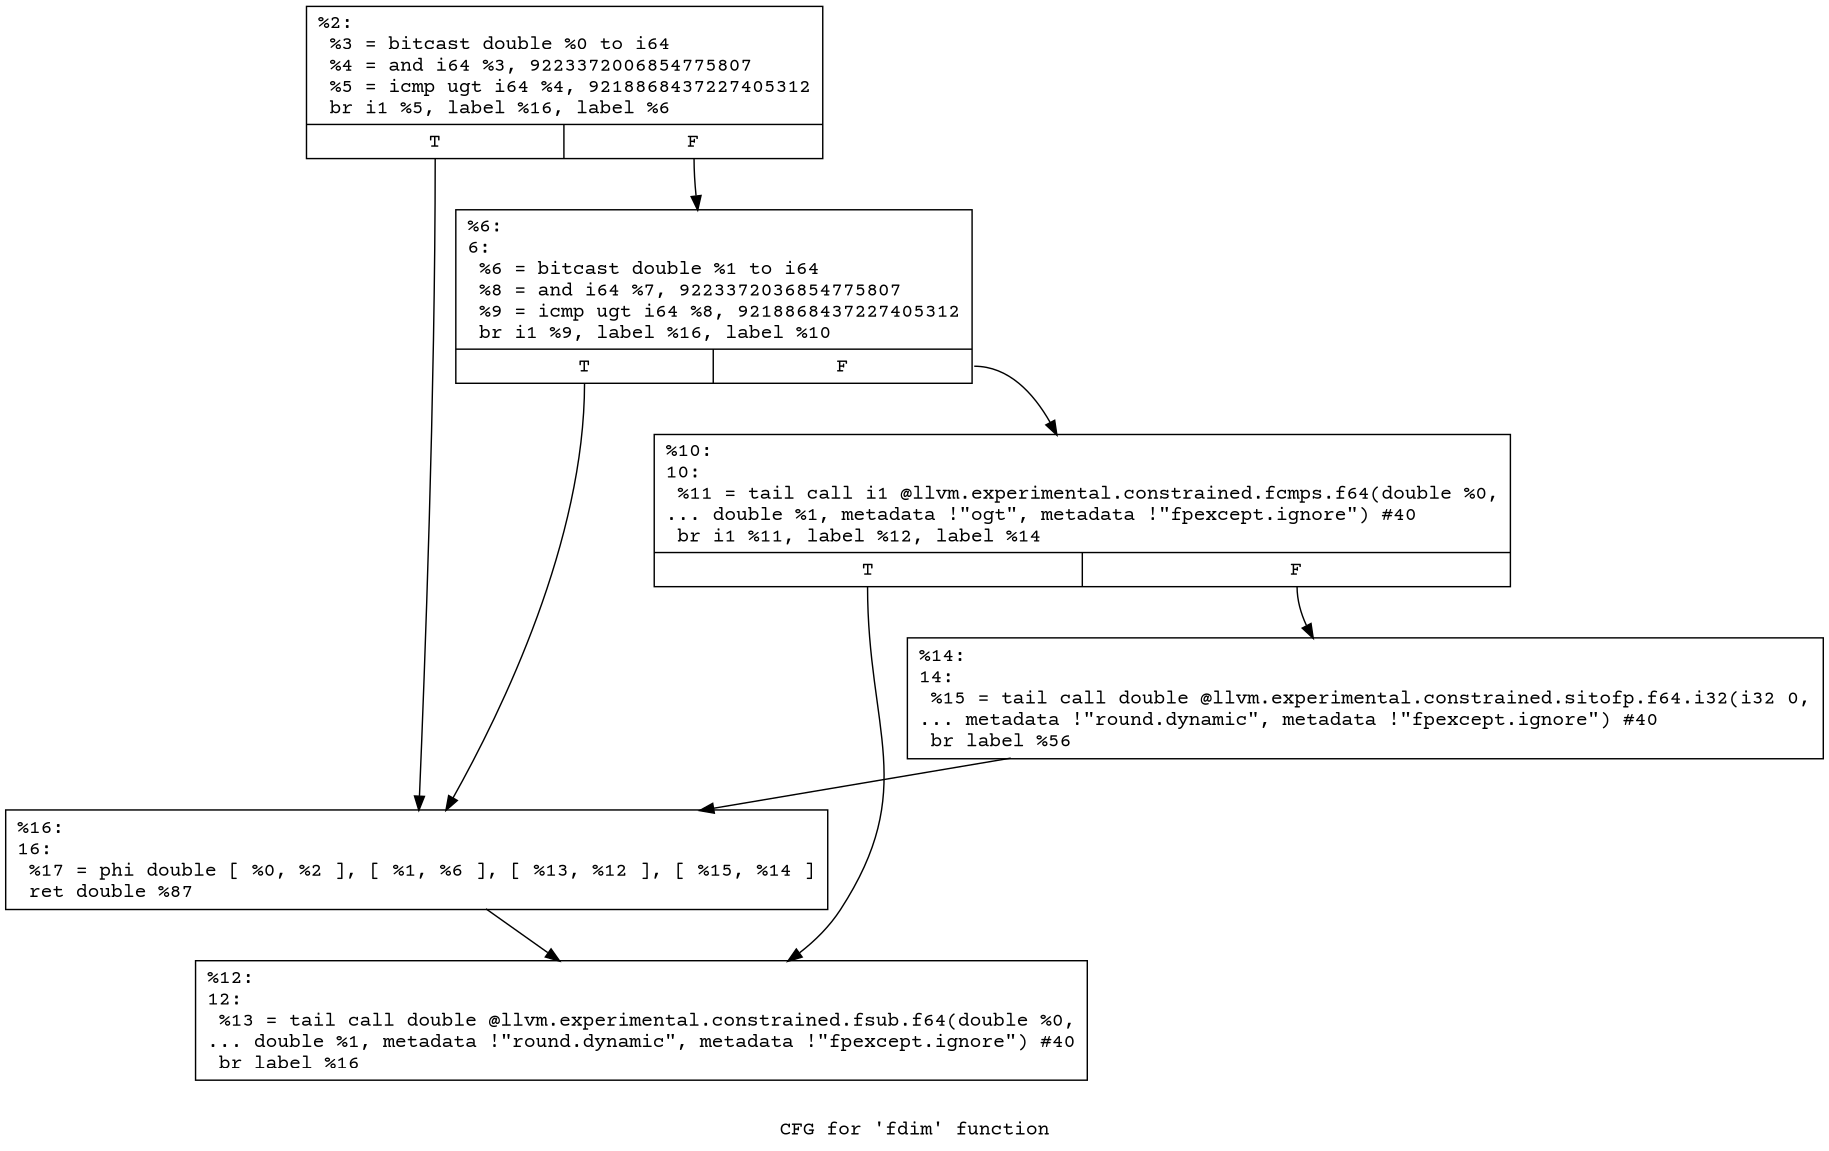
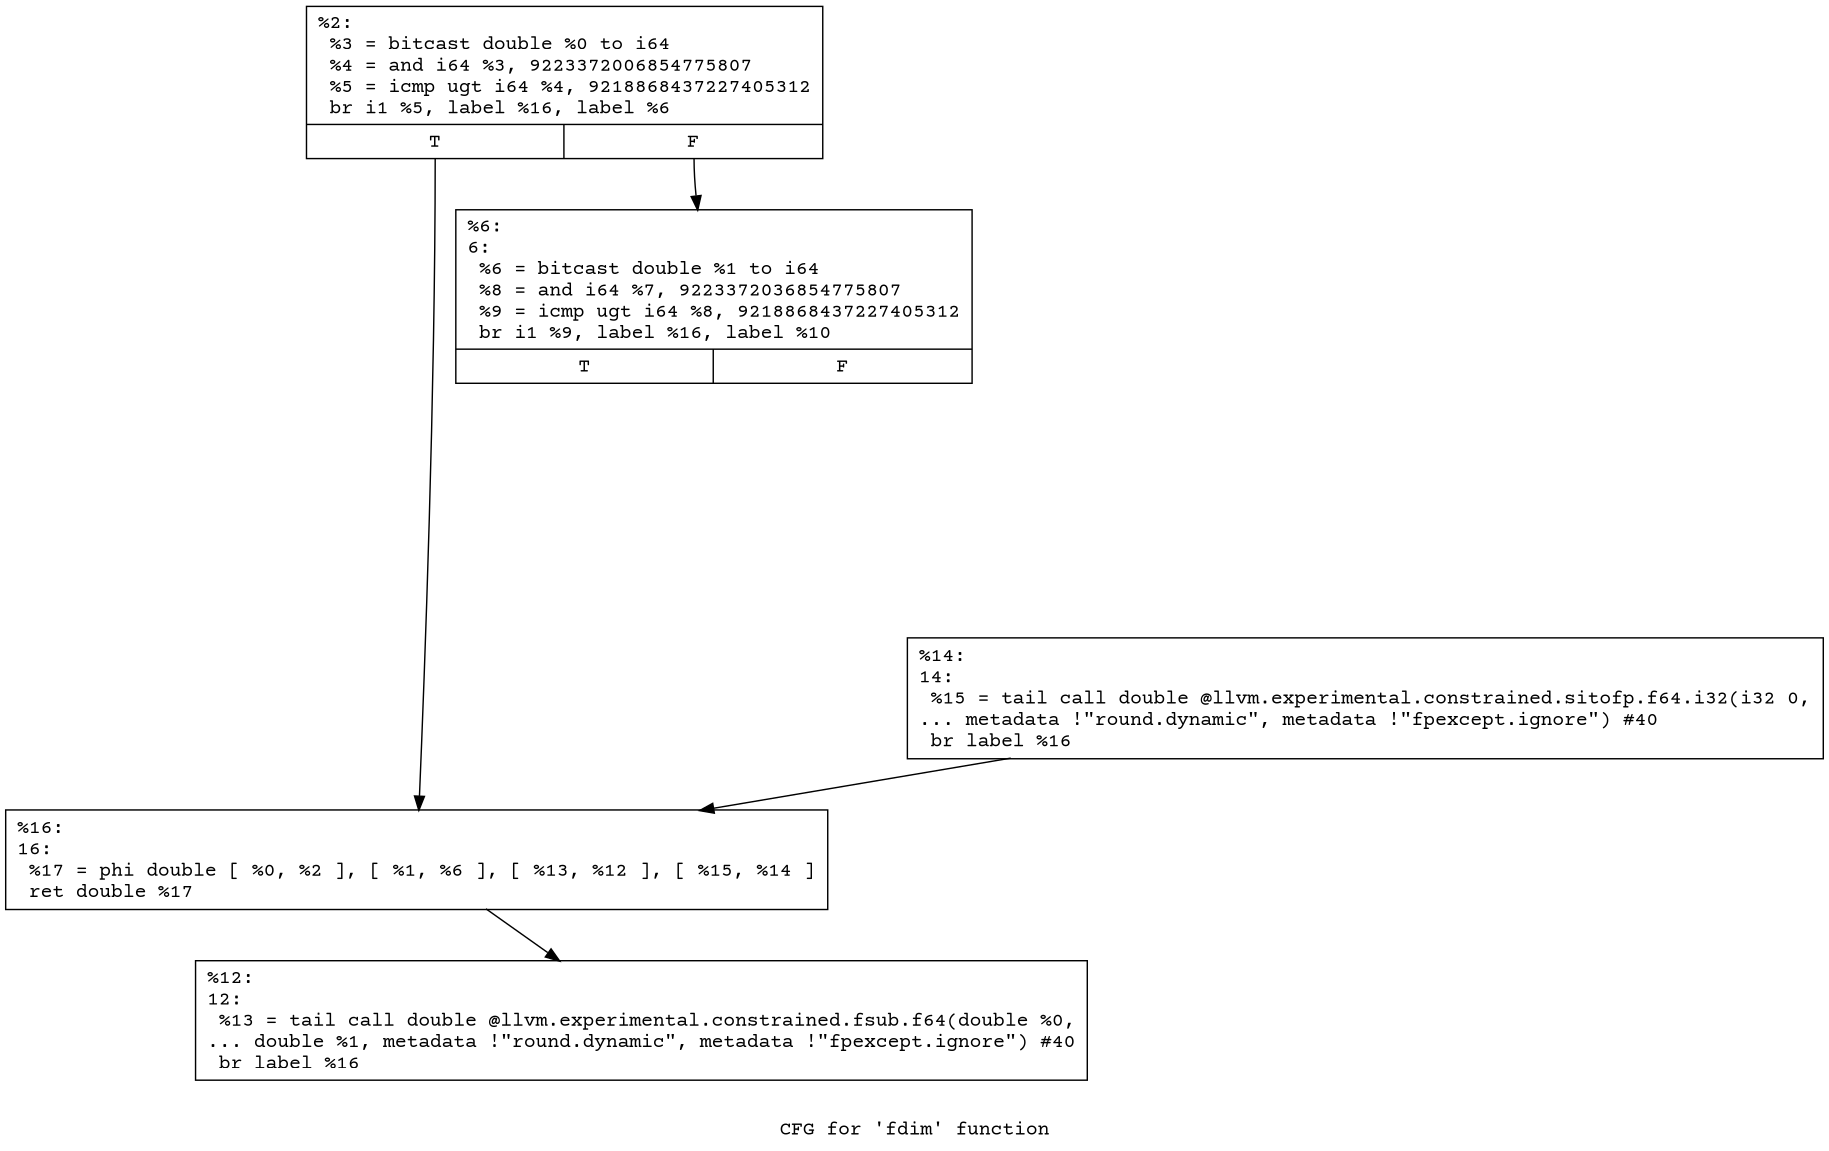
node "%10:": removed
edge "%6:" -> "%16:": removed
node "%14:": text "br label %56" -> "br label %16"
node "%16:": text "ret double %87" -> "ret double %17"
